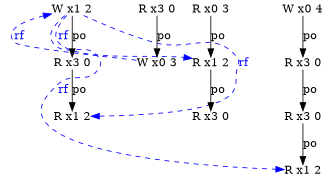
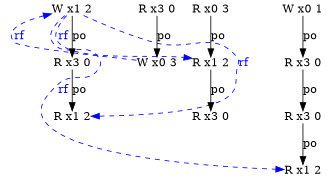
node "W x0 4": label "W x0 4" -> "W x0 1"
